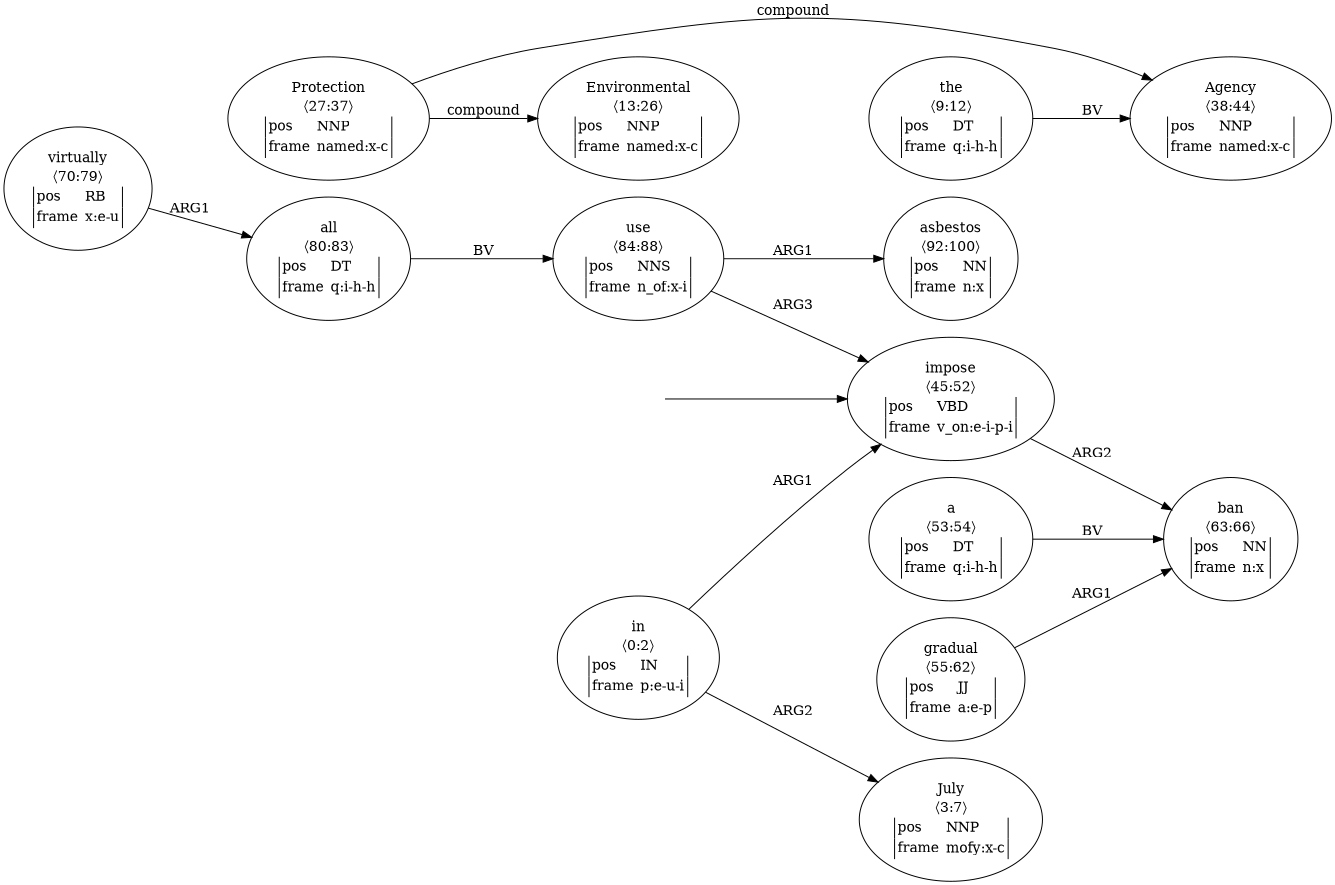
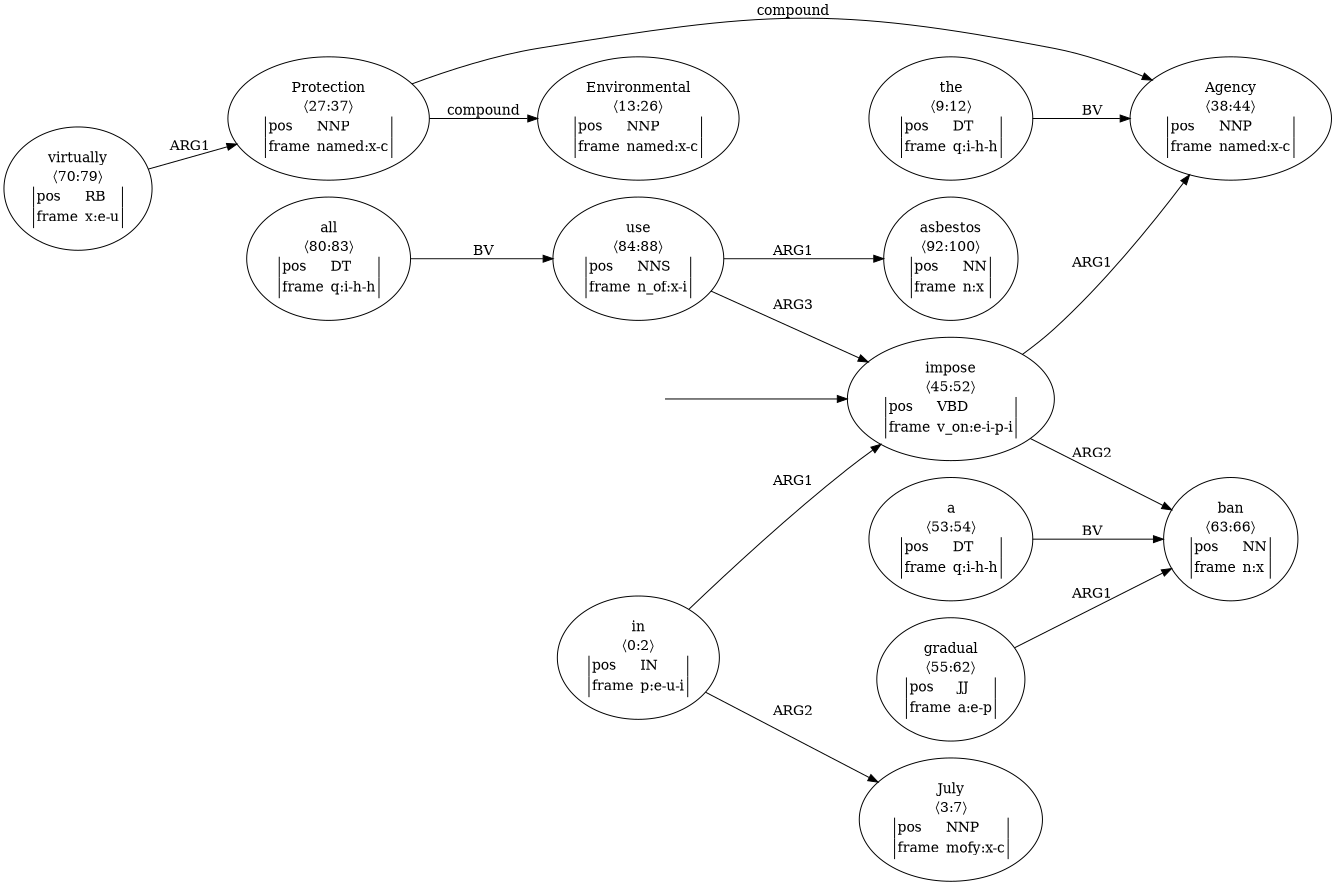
edge "virtually" -> "all": now "virtually" -> "Protection"
edge "impose" -> "Agency": added, label "ARG1"
